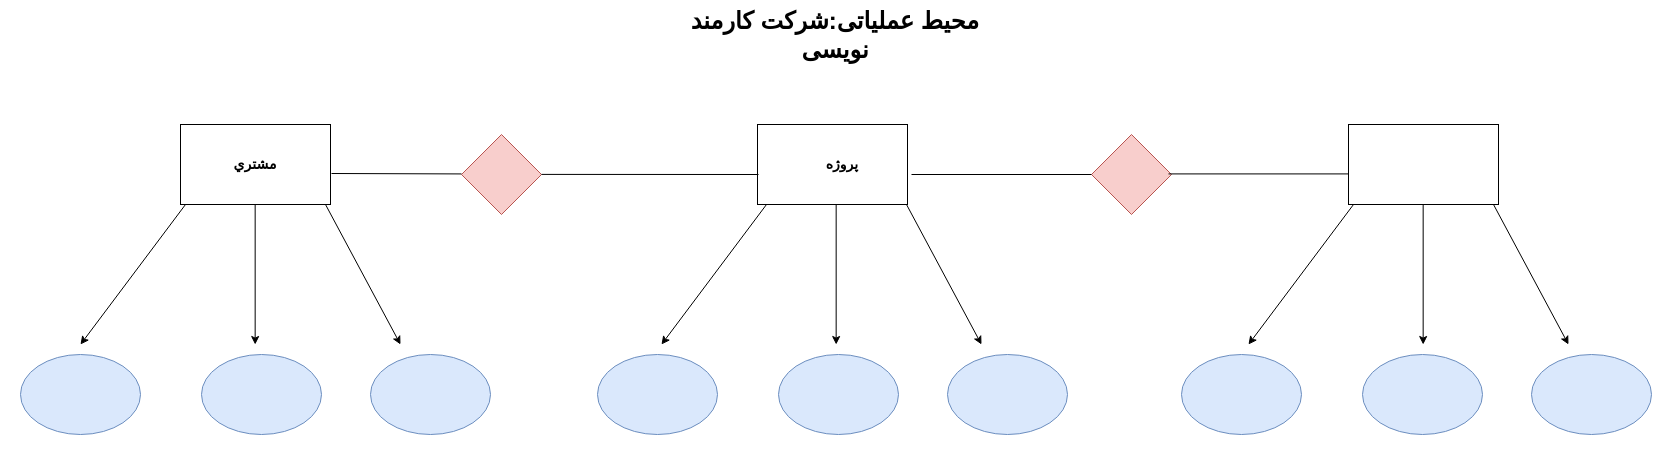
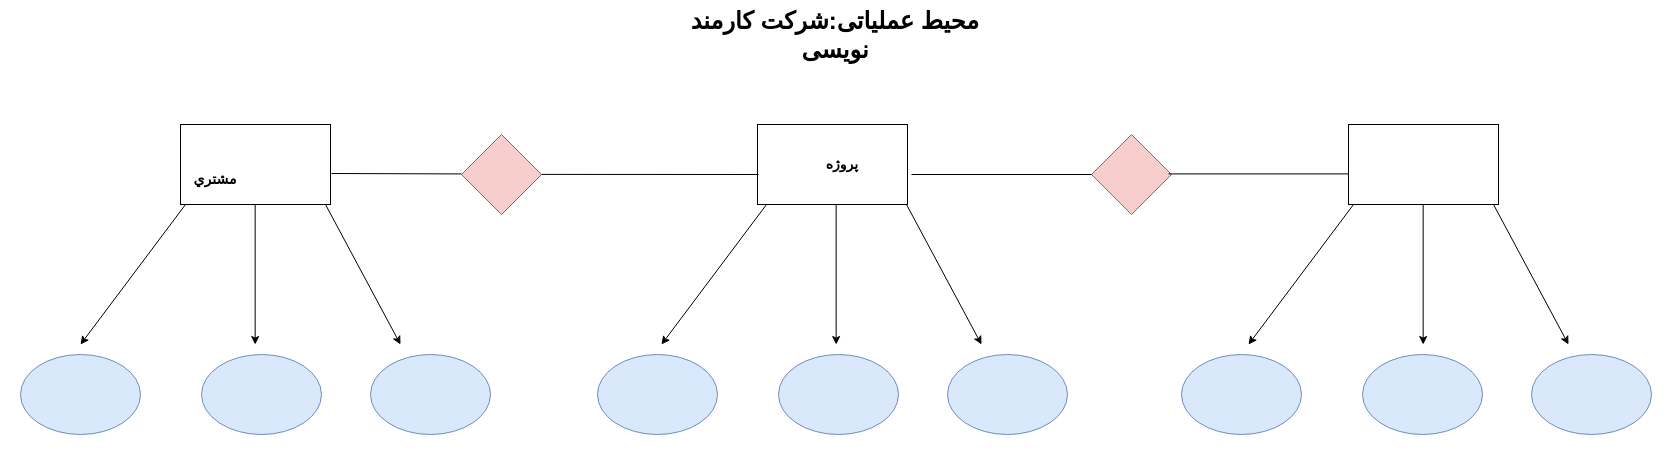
node "مشتري": moved (256, 165) -> (216, 180)
